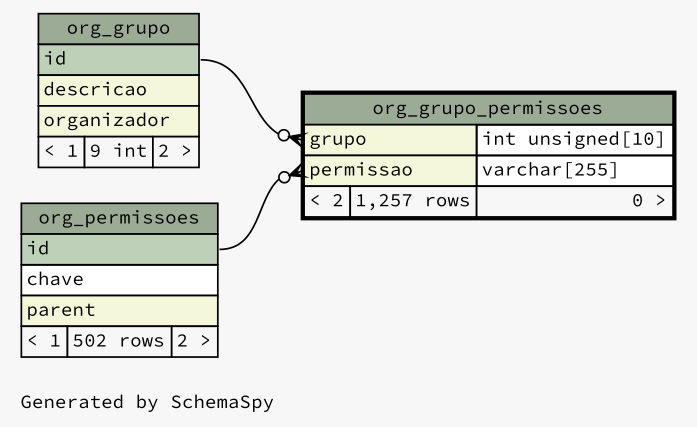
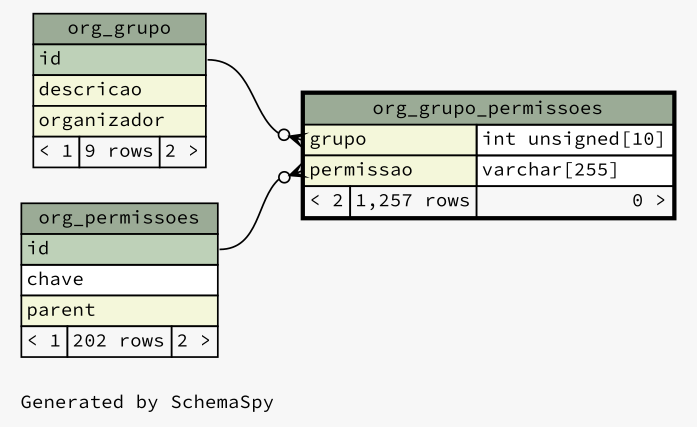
node "org_grupo": text "9 int" -> "9 rows"
node "org_permissoes": text "502 rows" -> "202 rows"
